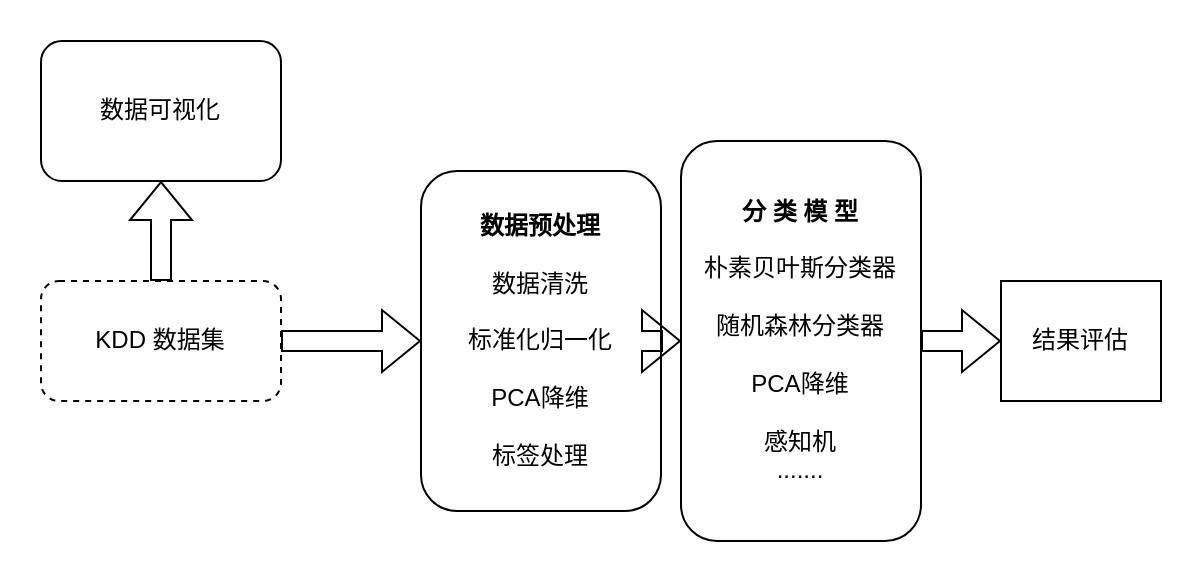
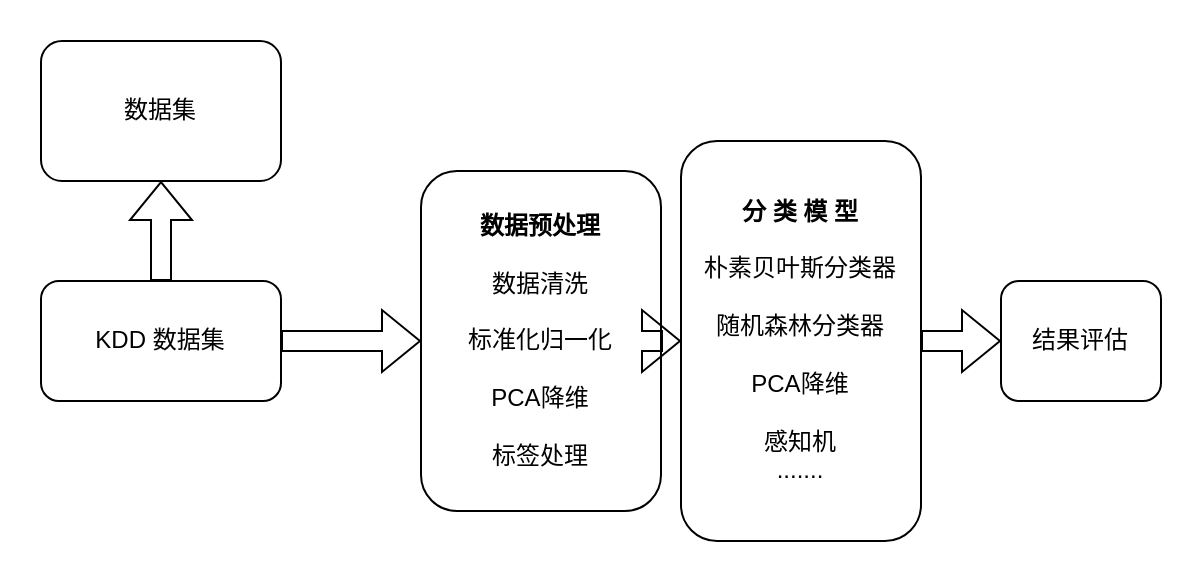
node "数据可视化": label "数据可视化" -> "数据集"
node "KDD 数据集": style dashed -> solid
node "结果评估": shape rectangle -> rounded rectangle
